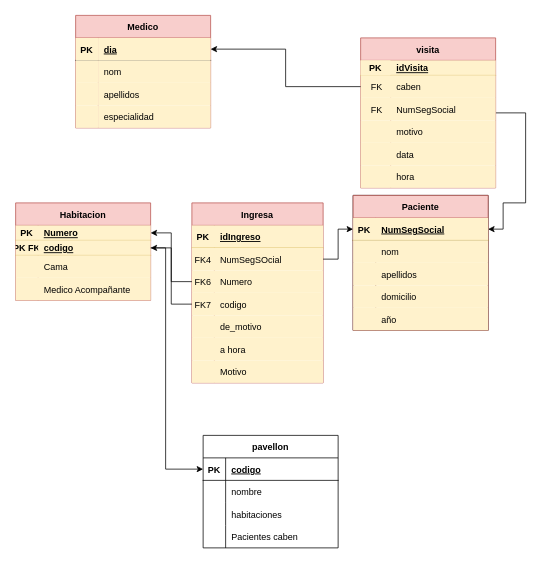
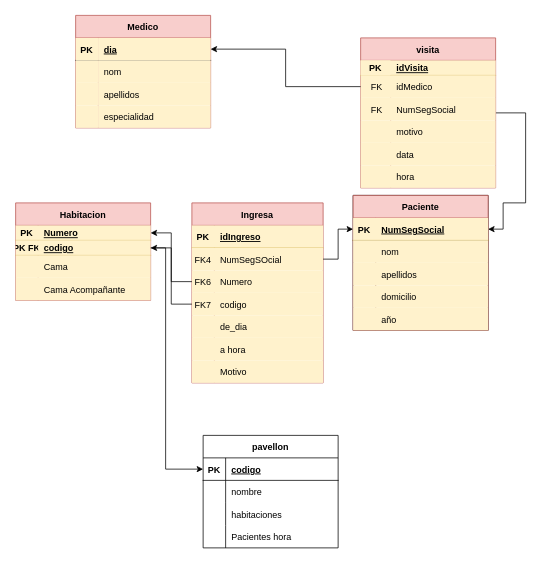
node "caben": label "caben" -> "idMedico"
node "Medico Acompañante": label "Medico Acompañante" -> "Cama Acompañante"
node "de_motivo": label "de_motivo" -> "de_dia"
node "Pacientes caben": label "Pacientes caben" -> "Pacientes hora"
